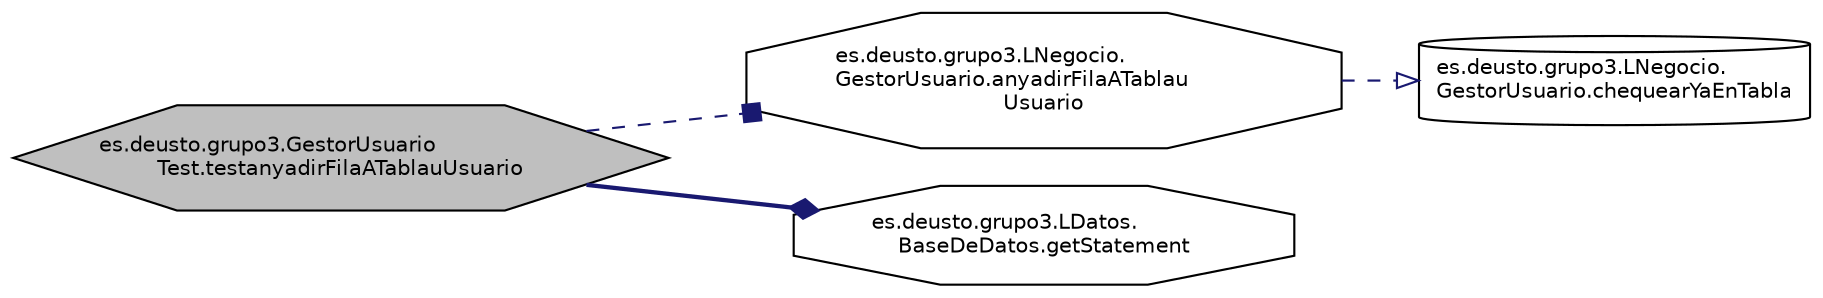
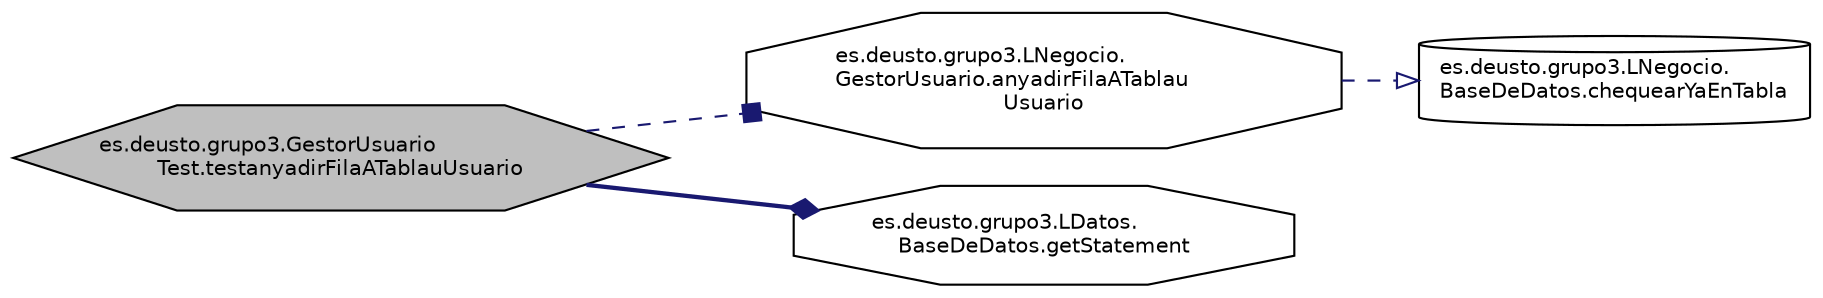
node "es.deusto.grupo3.LNegocio. GestorUsuario.chequearYaEnTabla": label "es.deusto.grupo3.LNegocio. GestorUsuario.chequearYaEnTabla" -> "es.deusto.grupo3.LNegocio. BaseDeDatos.chequearYaEnTabla"
